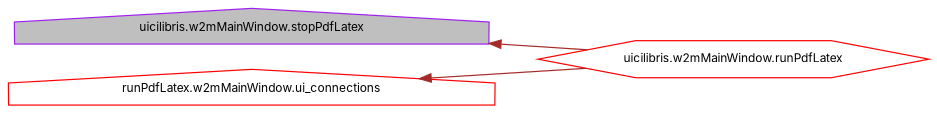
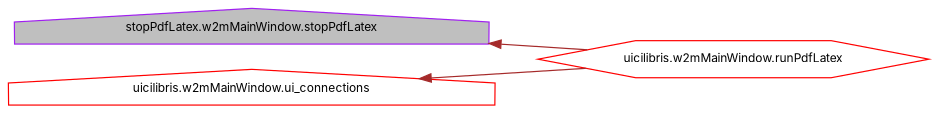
node "uicilibris.w2mMainWindow.stopPdfLatex": label "uicilibris.w2mMainWindow.stopPdfLatex" -> "stopPdfLatex.w2mMainWindow.stopPdfLatex"
node "runPdfLatex.w2mMainWindow.ui_connections": label "runPdfLatex.w2mMainWindow.ui_connections" -> "uicilibris.w2mMainWindow.ui_connections"
